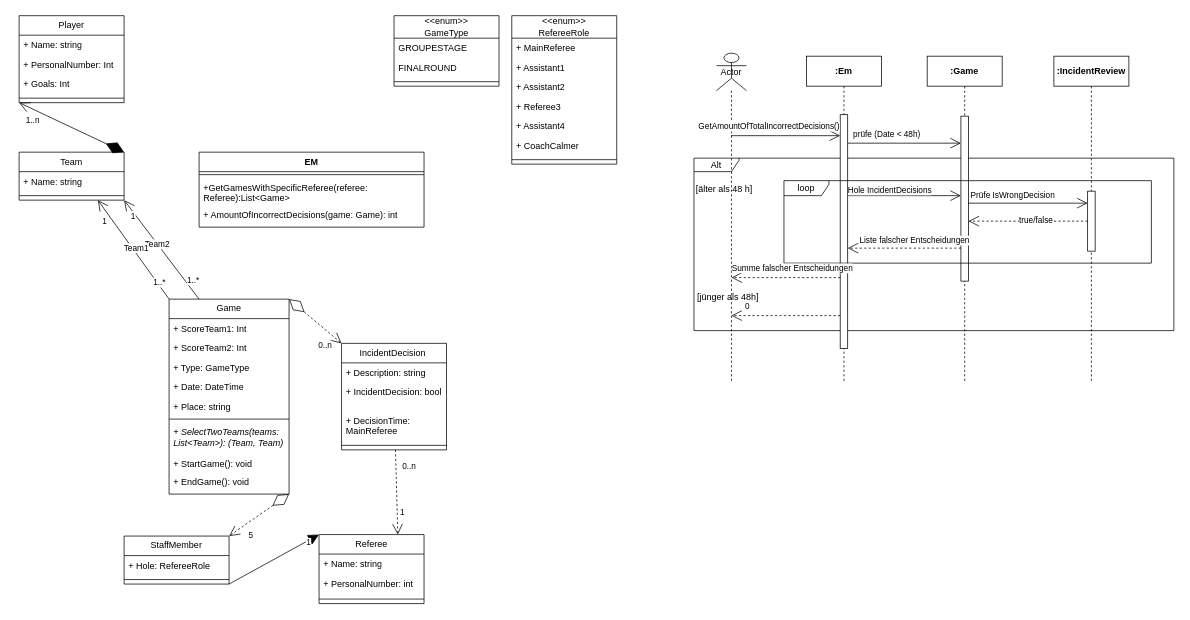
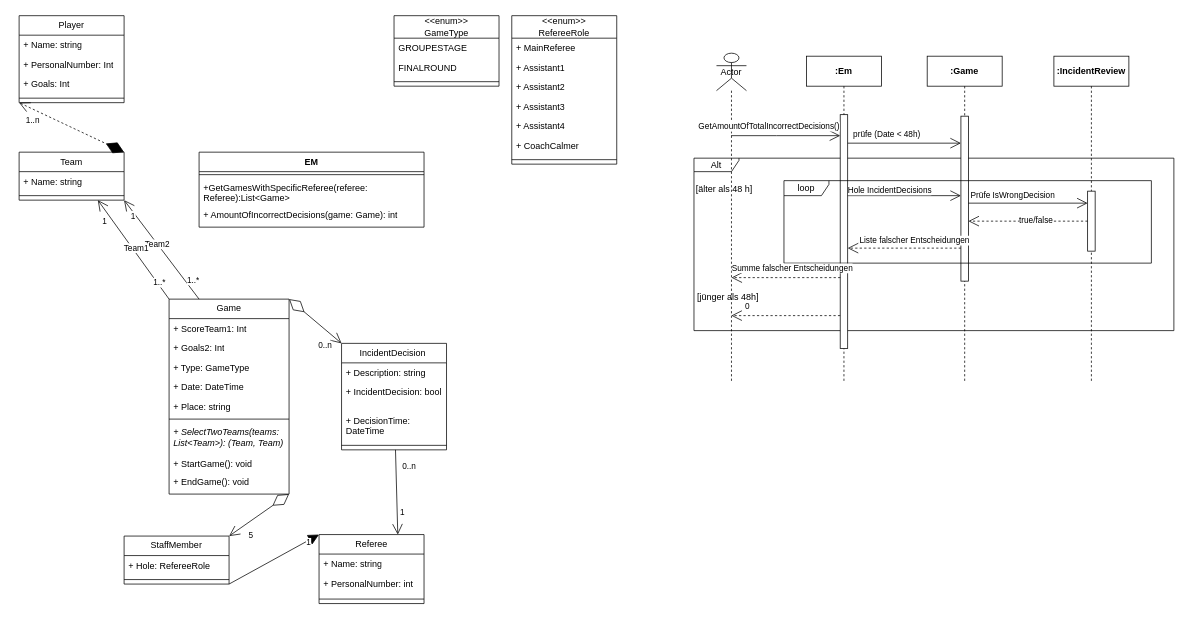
node "+ Referee3": label "+ Referee3" -> "+ Assistant3"
edge "Player" -- "Team": style solid -> dashed
edge "Game" -- "IncidentDecision": style dashed -> solid
node "+ ScoreTeam2: Int": label "+ ScoreTeam2: Int" -> "+ Goals2: Int"
node "+ DecisionTime: MainReferee": label "+ DecisionTime: MainReferee" -> "+ DecisionTime: DateTime"
edge "IncidentDecision" -> "Referee": style dashed -> solid
edge "Game" -- "StaffMember": style dashed -> solid
